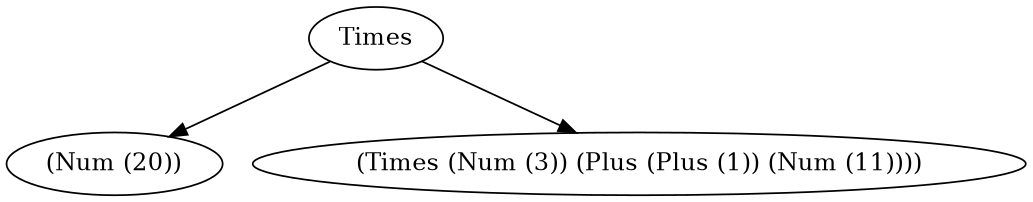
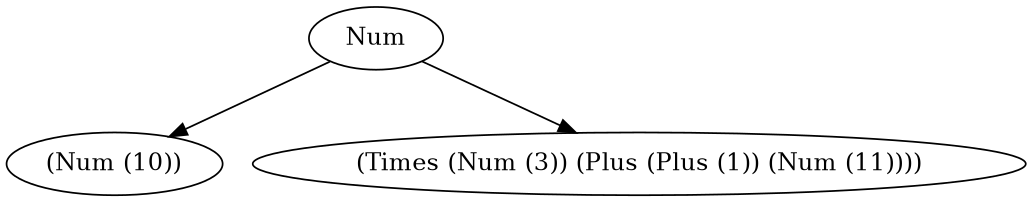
node "Times": label "Times" -> "Num"
node "(Num (20))": label "(Num (20))" -> "(Num (10))"
